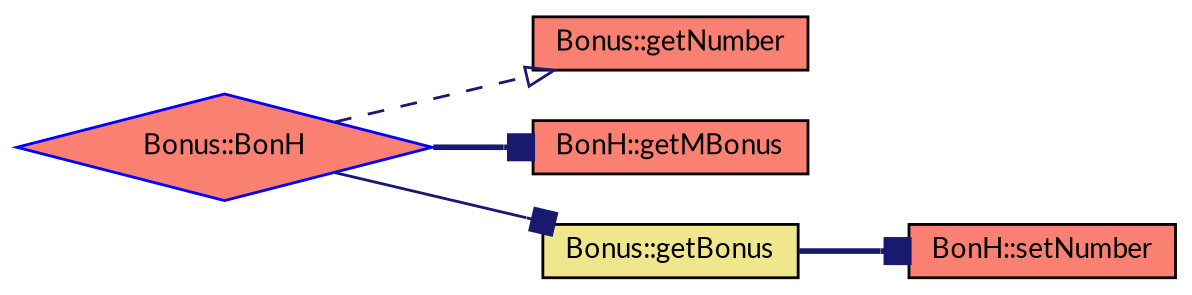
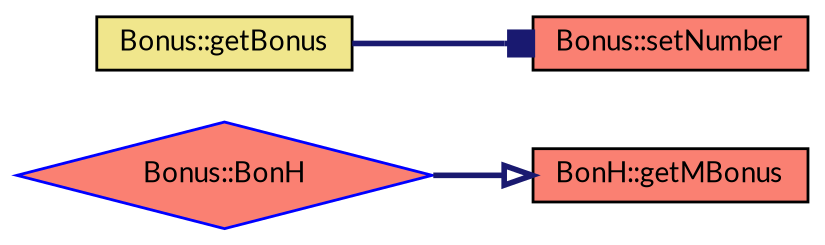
node "Bonus::getNumber": removed
edge "Bonus::BonH" -> "BonH::getMBonus": arrowhead box -> onormal
edge "Bonus::BonH" -> "Bonus::getBonus": removed
node "BonH::setNumber": label "BonH::setNumber" -> "Bonus::setNumber"
